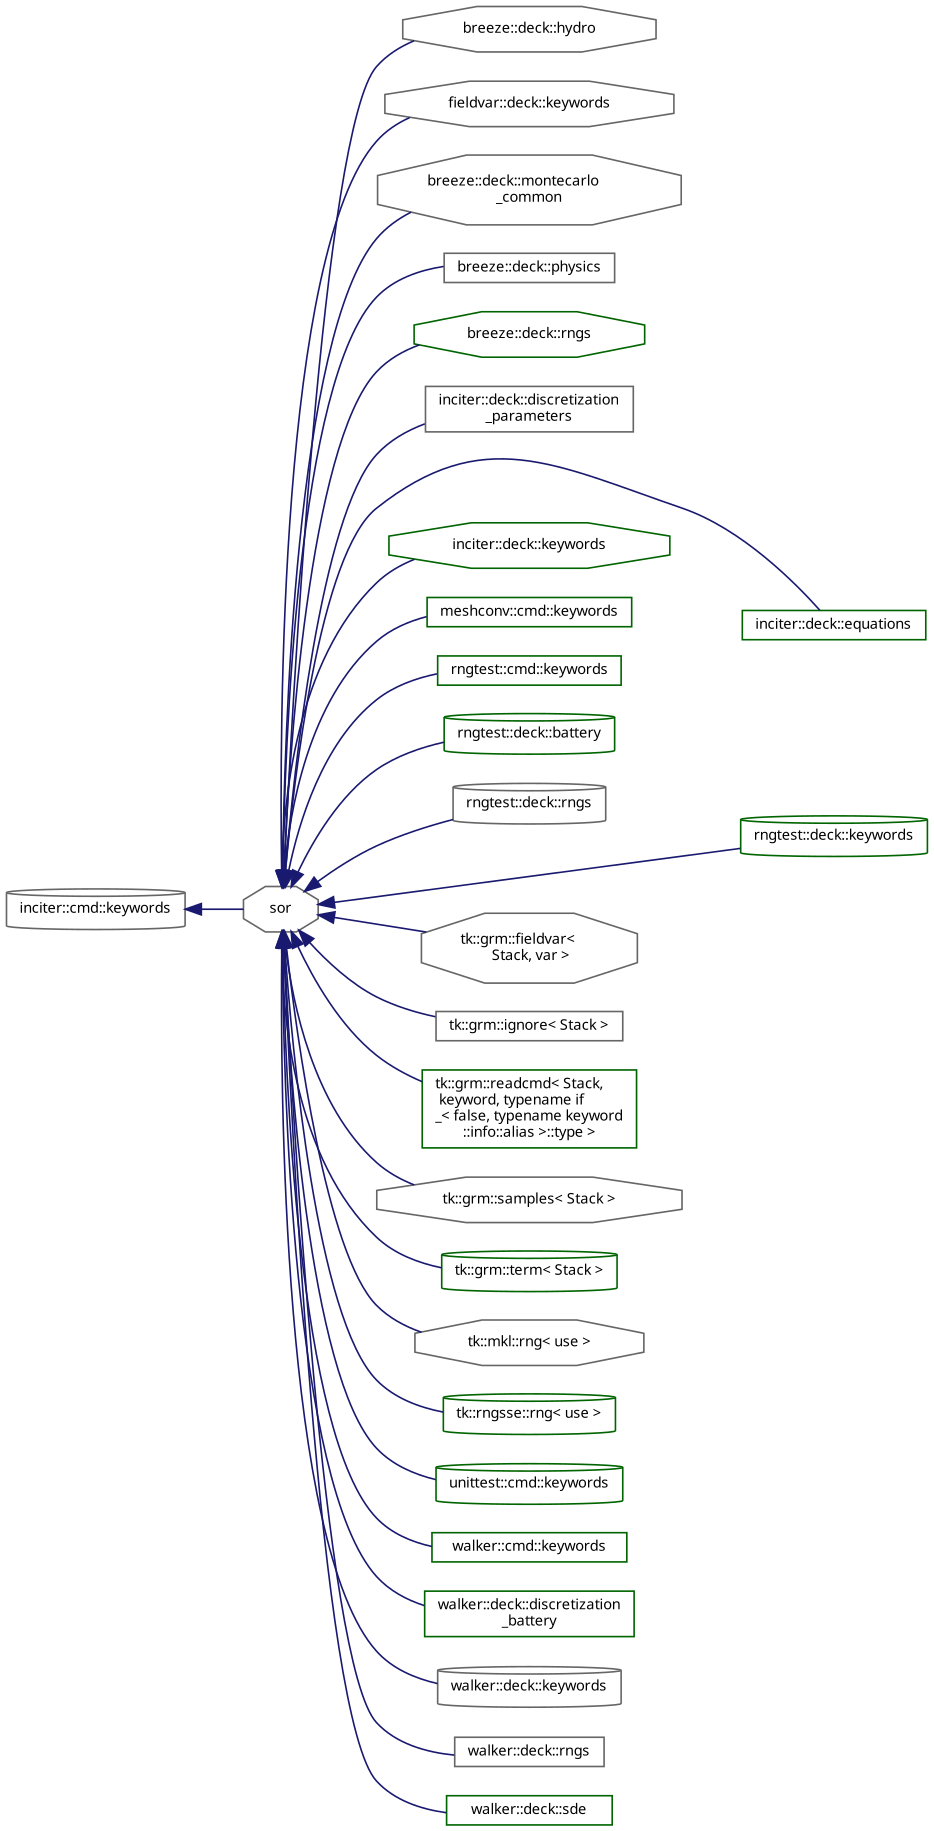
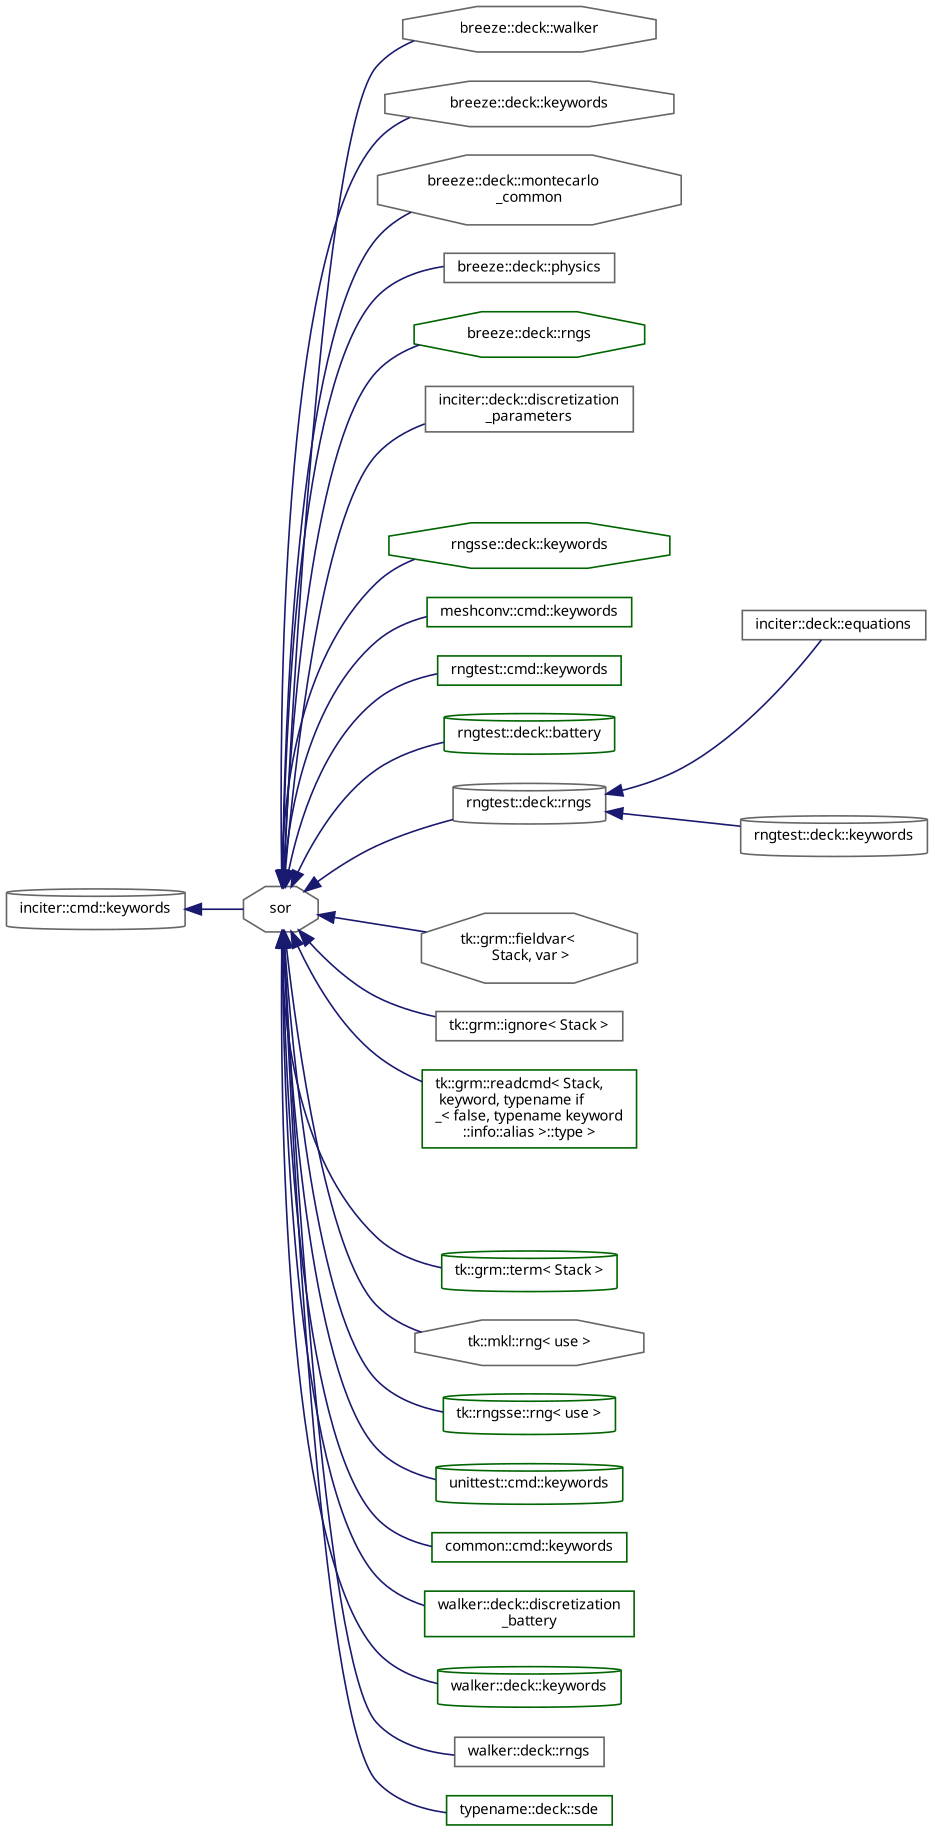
node "breeze::deck::hydro": label "breeze::deck::hydro" -> "breeze::deck::walker"
node "fieldvar::deck::keywords": label "fieldvar::deck::keywords" -> "breeze::deck::keywords"
edge "inciter::deck::equations" -> "sor": now "inciter::deck::equations" -> "rngtest::deck::rngs"
node "inciter::deck::keywords": label "inciter::deck::keywords" -> "rngsse::deck::keywords"
node "inciter::deck::equations": color darkgreen -> gray40
node "rngtest::deck::keywords": color darkgreen -> gray40
edge "rngtest::deck::keywords" -> "sor": now "rngtest::deck::keywords" -> "rngtest::deck::rngs"
node "tk::grm::samples< Stack >": removed
node "walker::cmd::keywords": label "walker::cmd::keywords" -> "common::cmd::keywords"
node "walker::deck::keywords": color gray40 -> darkgreen
node "walker::deck::sde": label "walker::deck::sde" -> "typename::deck::sde"
